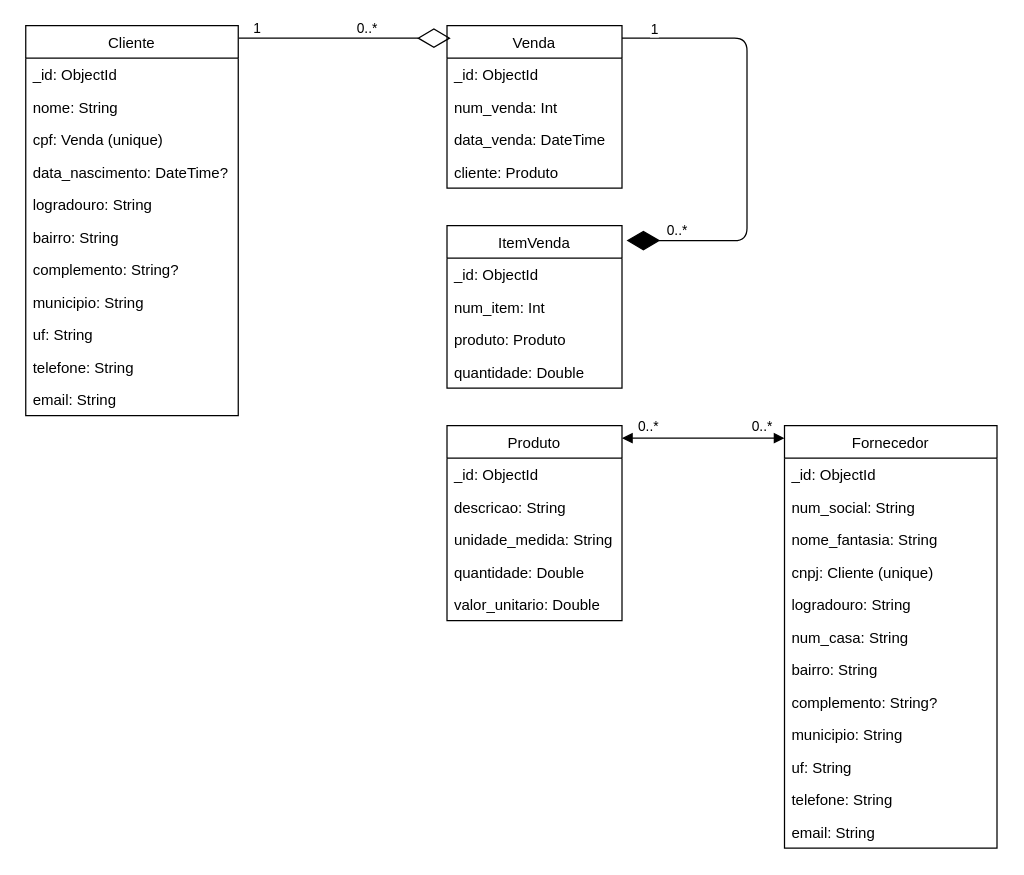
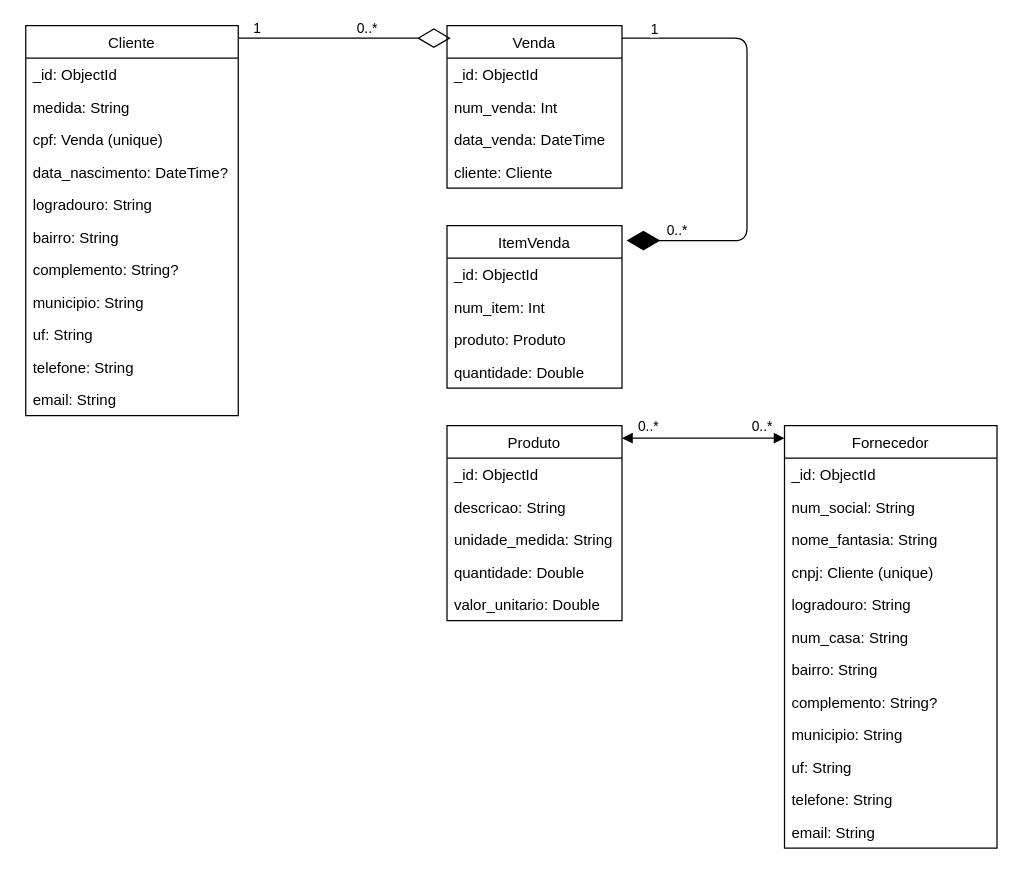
node "nome: String": label "nome: String" -> "medida: String"
node "cliente: Produto": label "cliente: Produto" -> "cliente: Cliente"
